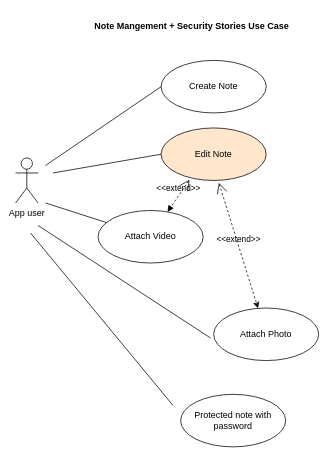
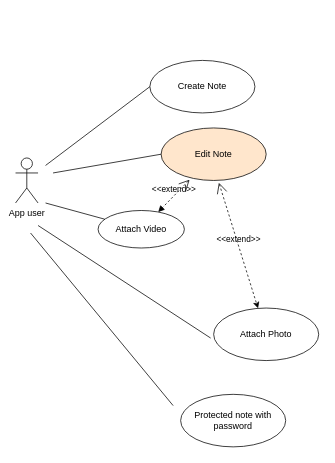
node "Note Mangement + Security Stories Use Case": removed
node "Create Note": moved (213, 87) -> (202, 87)
node "Attach Video": size 105x53 -> 86x38
